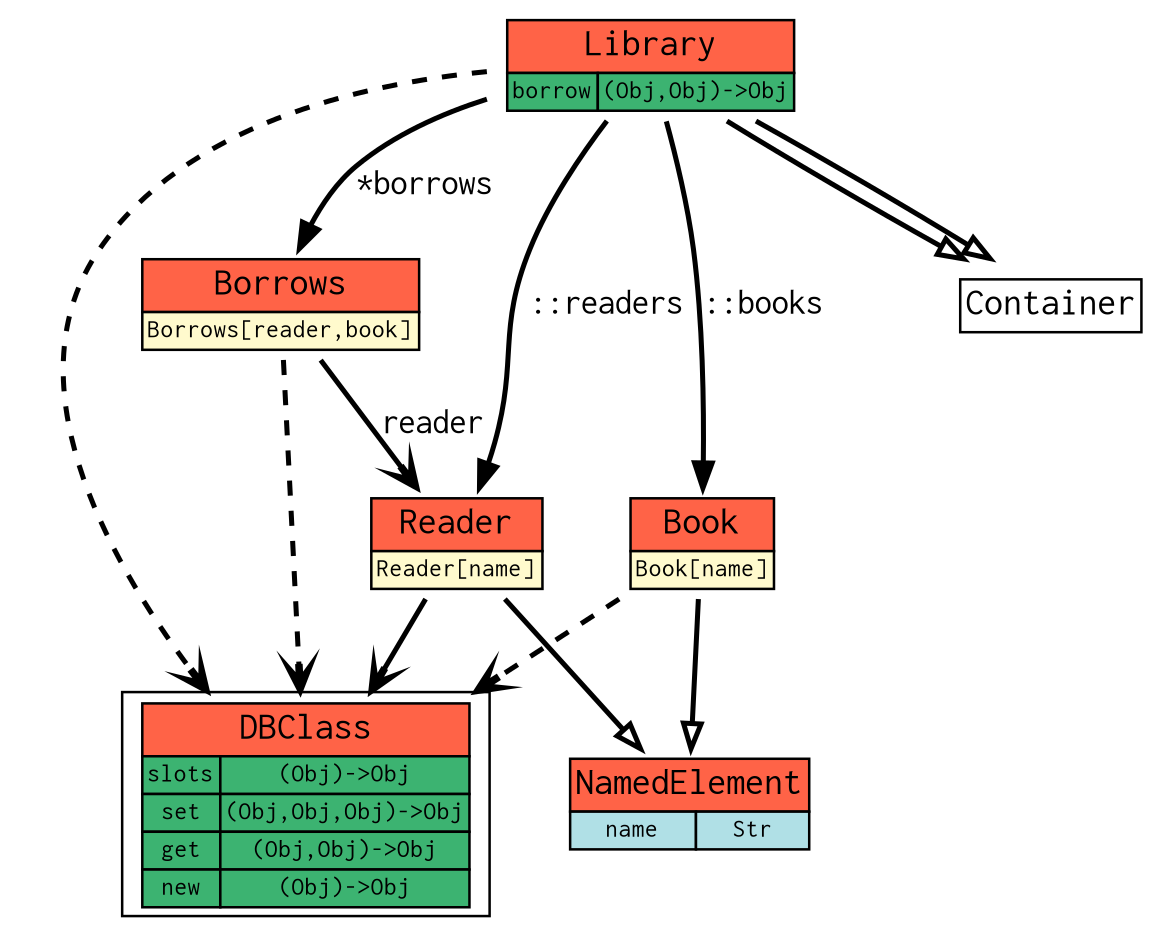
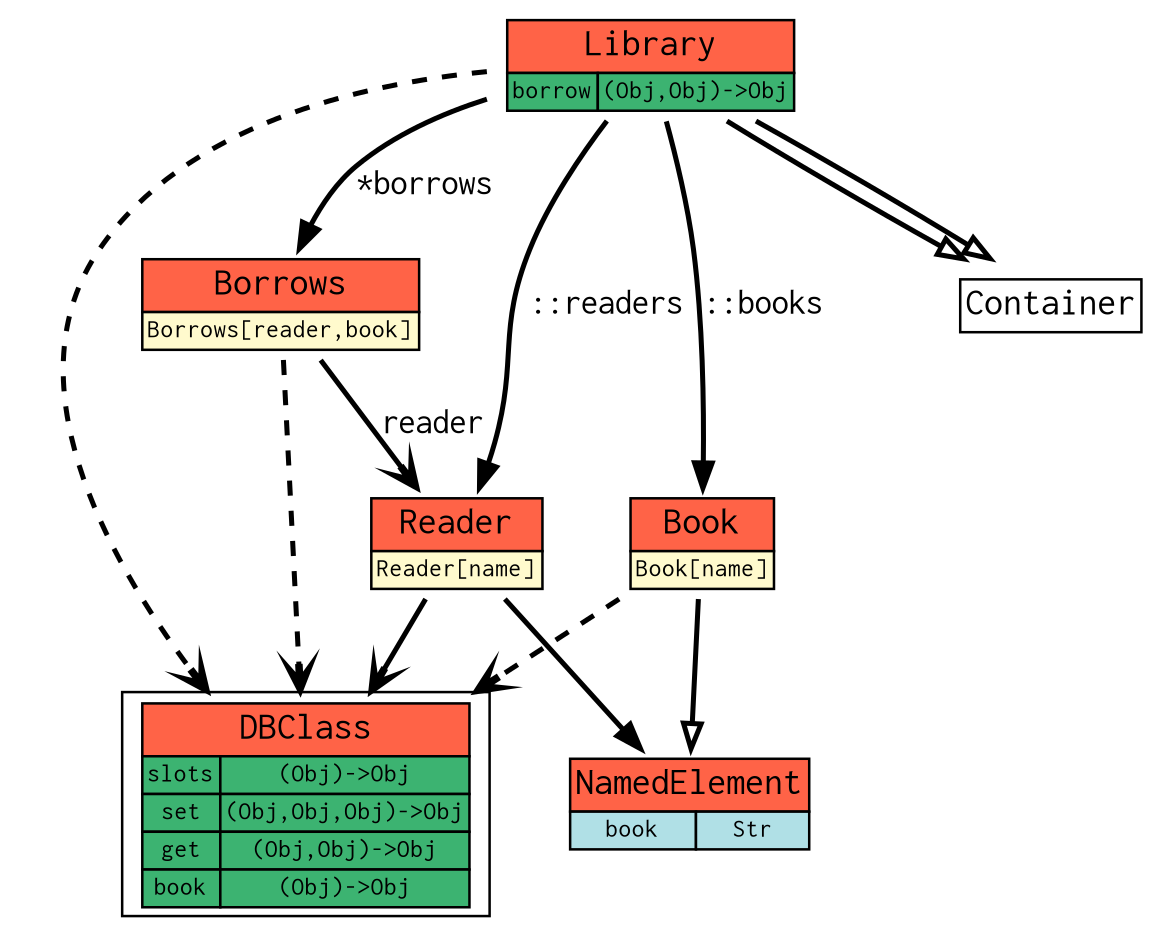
edge "Reader" -> "NamedElement": arrowhead empty -> normal
node "NamedElement": text "name" -> "book"
node "DBClass": text "new" -> "book"
